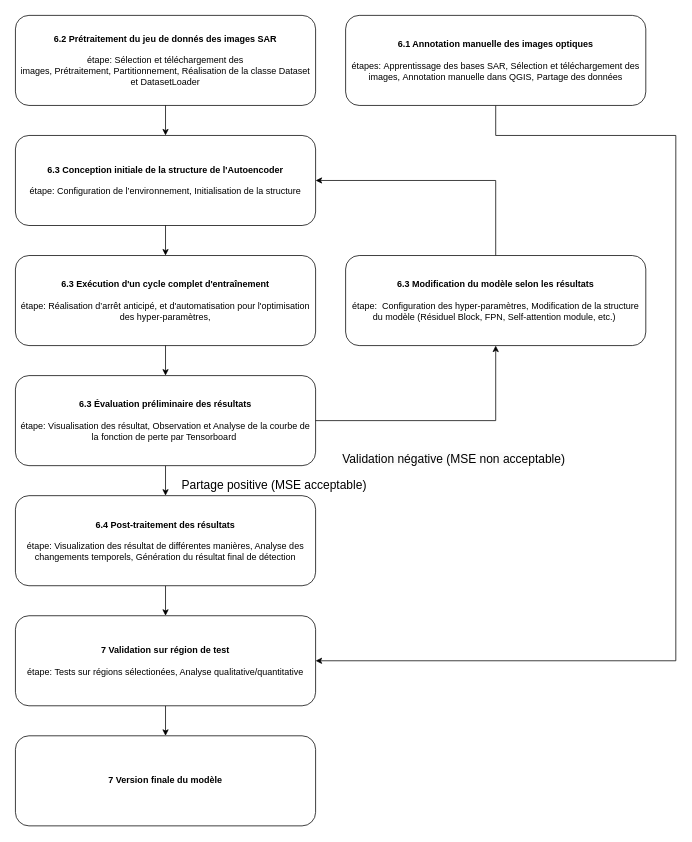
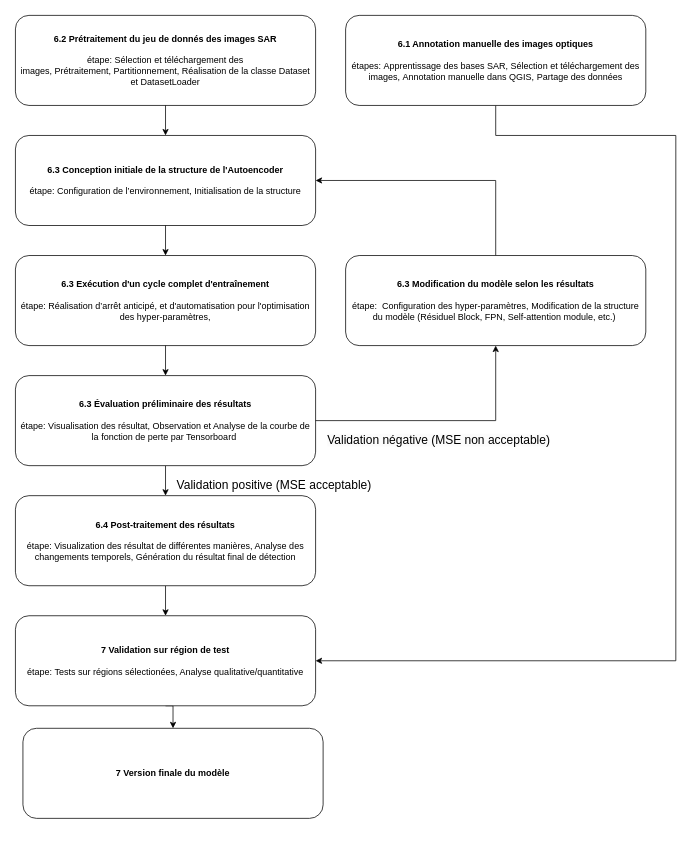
node "Validation négative (MSE non acceptable)": moved (459, 454) -> (444, 435)
node "Partage positive (MSE acceptable)": label "Partage positive (MSE acceptable)" -> "Validation positive (MSE acceptable)"
node "7 Version finale du modèle": moved (165, 780) -> (173, 773)
